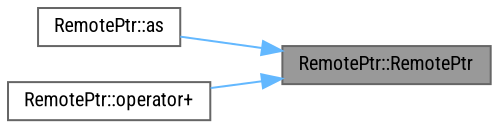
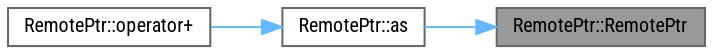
edge "RemotePtr::operator+" -> "RemotePtr::RemotePtr": now "RemotePtr::operator+" -> "RemotePtr::as"
